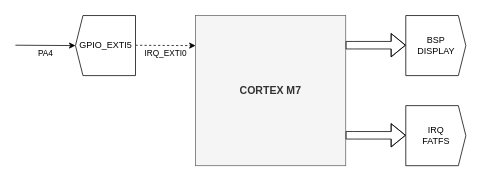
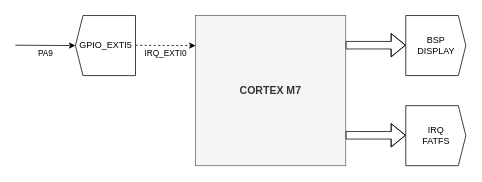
node "PA4": label "PA4" -> "PA9"
